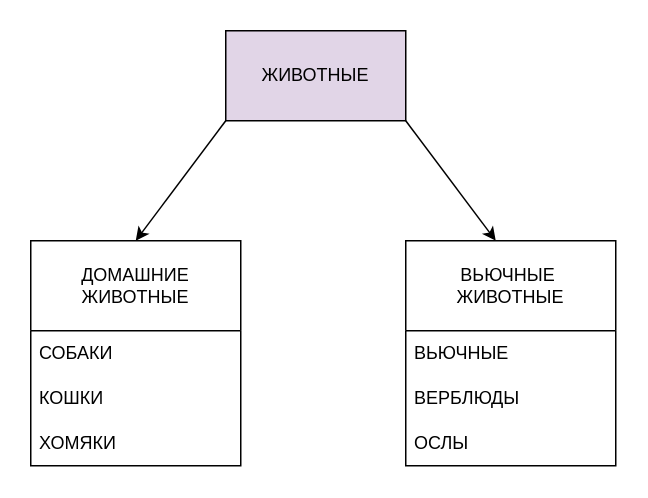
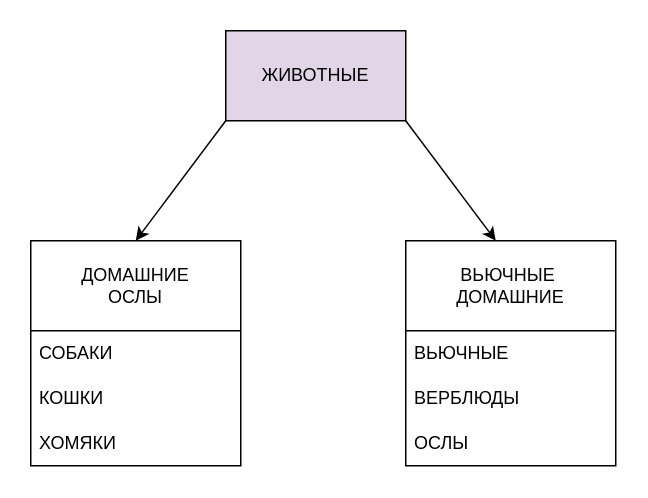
node "ДОМАШНИЕ ЖИВОТНЫЕ": label "ДОМАШНИЕ ЖИВОТНЫЕ" -> "ДОМАШНИЕ ОСЛЫ"
node "ВЬЮЧНЫЕ ЖИВОТНЫЕ": label "ВЬЮЧНЫЕ ЖИВОТНЫЕ" -> "ВЬЮЧНЫЕ ДОМАШНИЕ"
